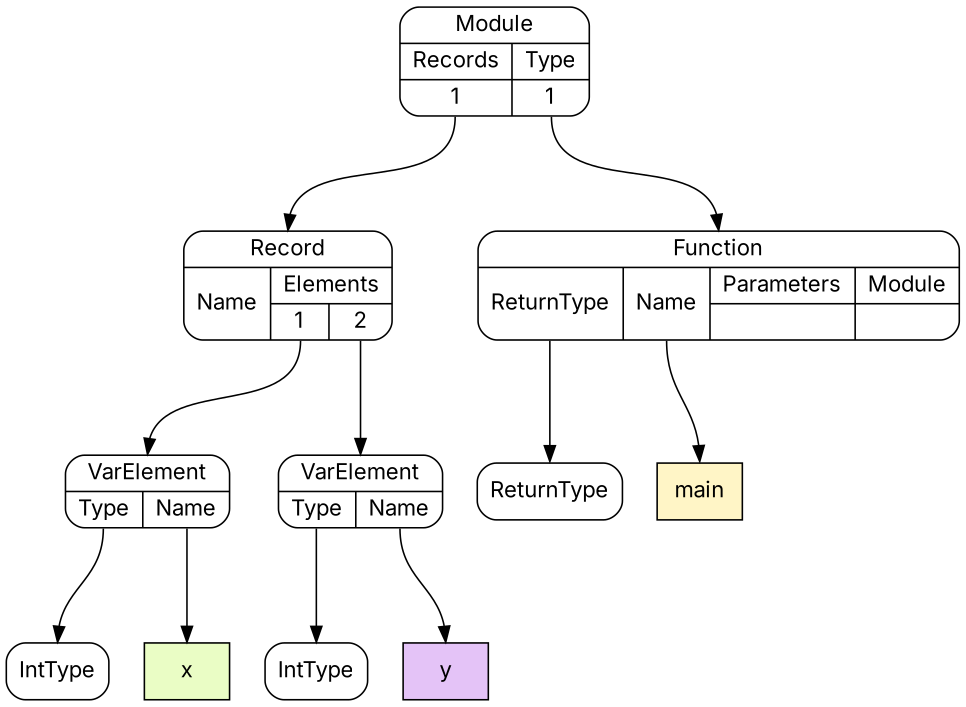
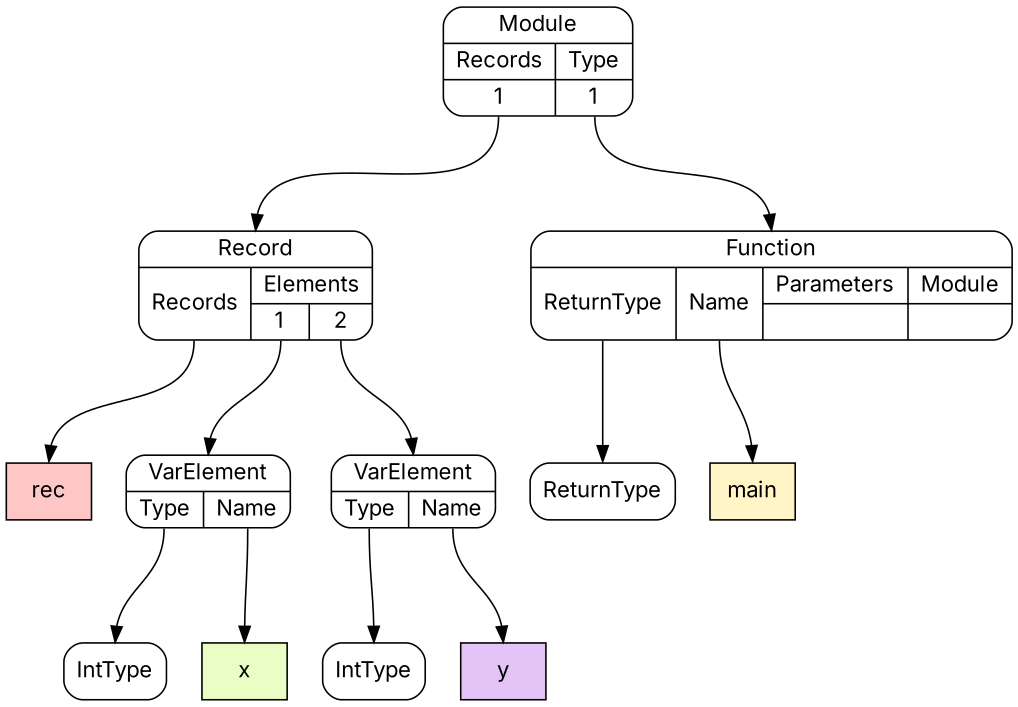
node "Record": text "Name" -> "Records"
node "rec": added
